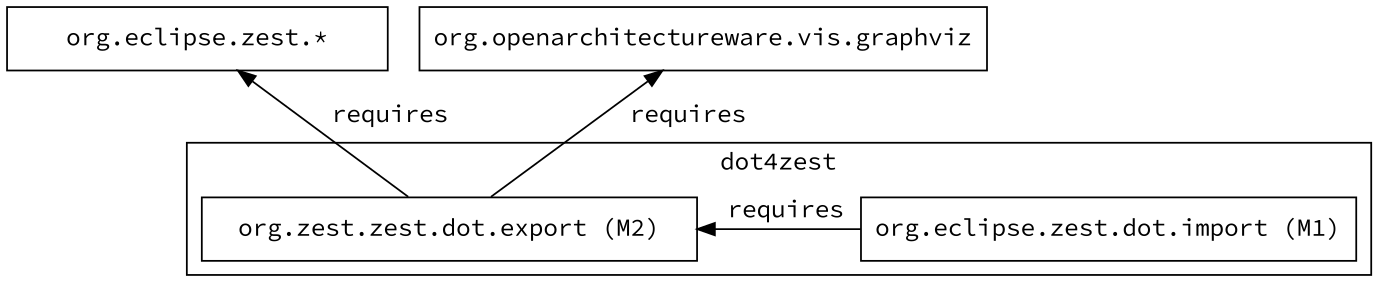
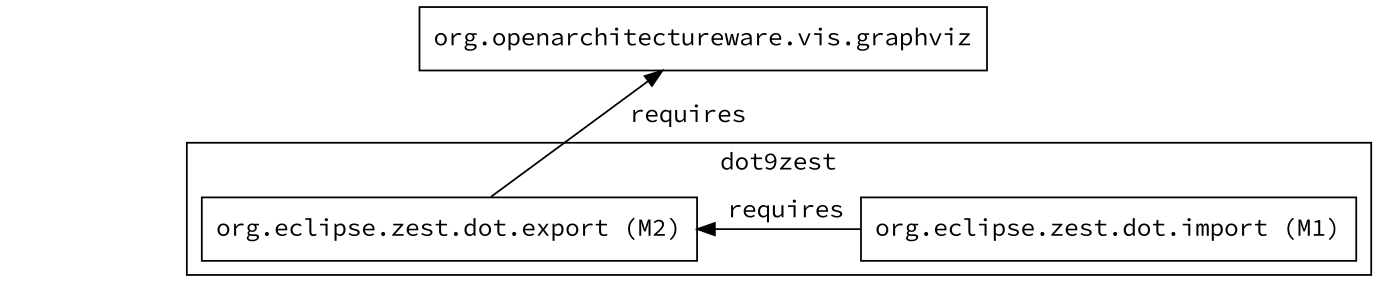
node "org.eclipse.zest.*": removed
cluster "dot4zest": label "dot4zest" -> "dot9zest"
node "org.zest.zest.dot.export (M2)": label "org.zest.zest.dot.export (M2)" -> "org.eclipse.zest.dot.export (M2)"
